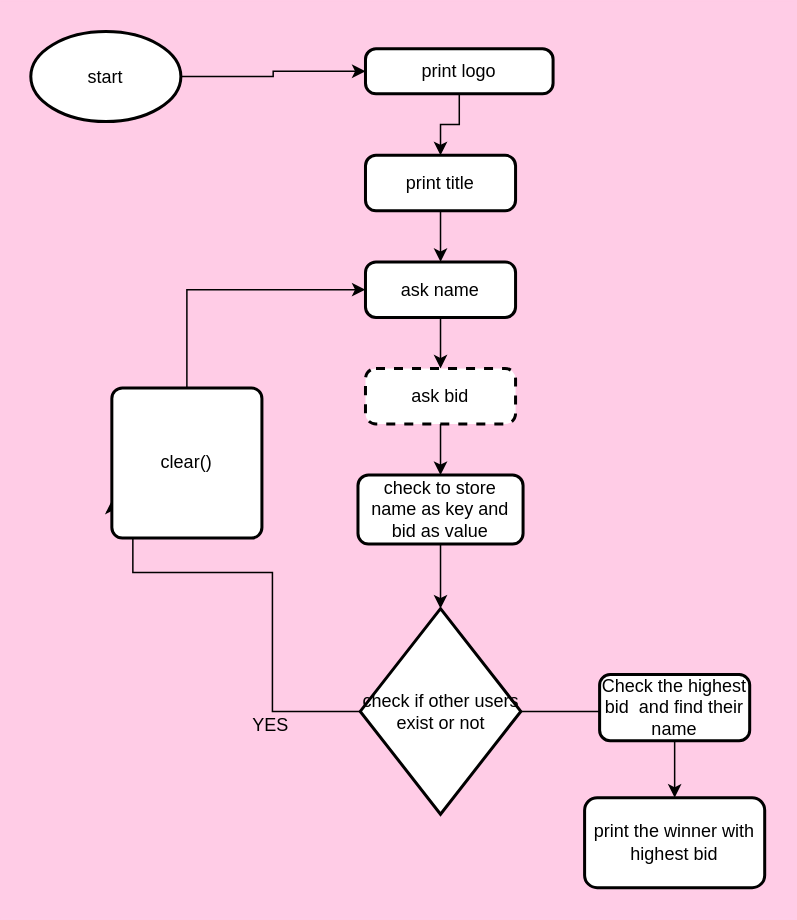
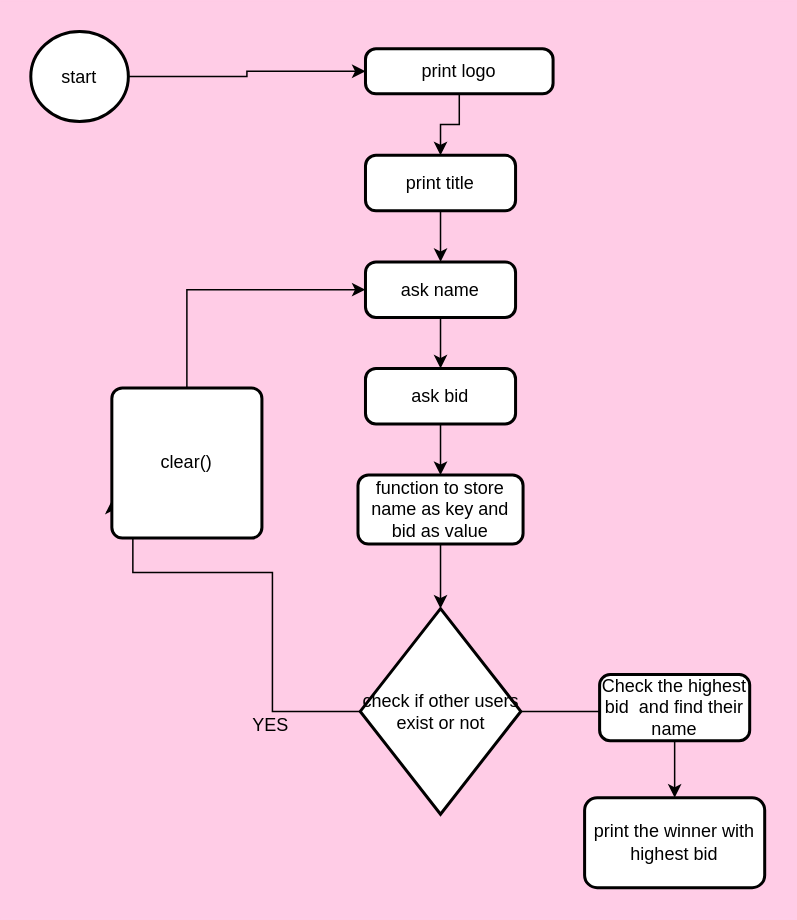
node "start": size 150x90 -> 98x90
node "ask bid": style dashed -> solid
node "check to store name as key and bid as value": label "check to store name as key and bid as value" -> "function to store name as key and bid as value"
